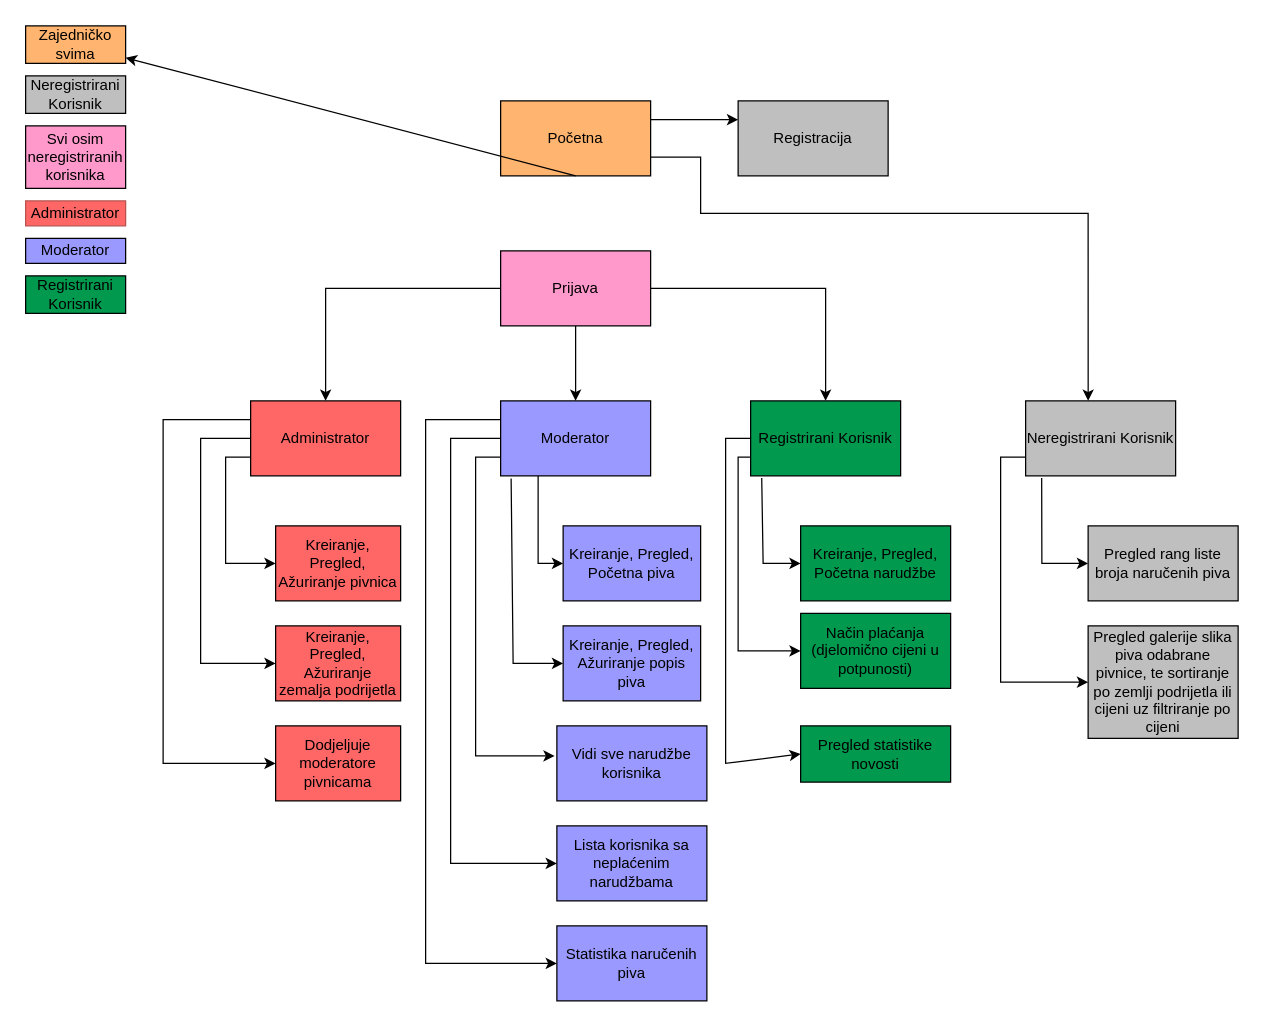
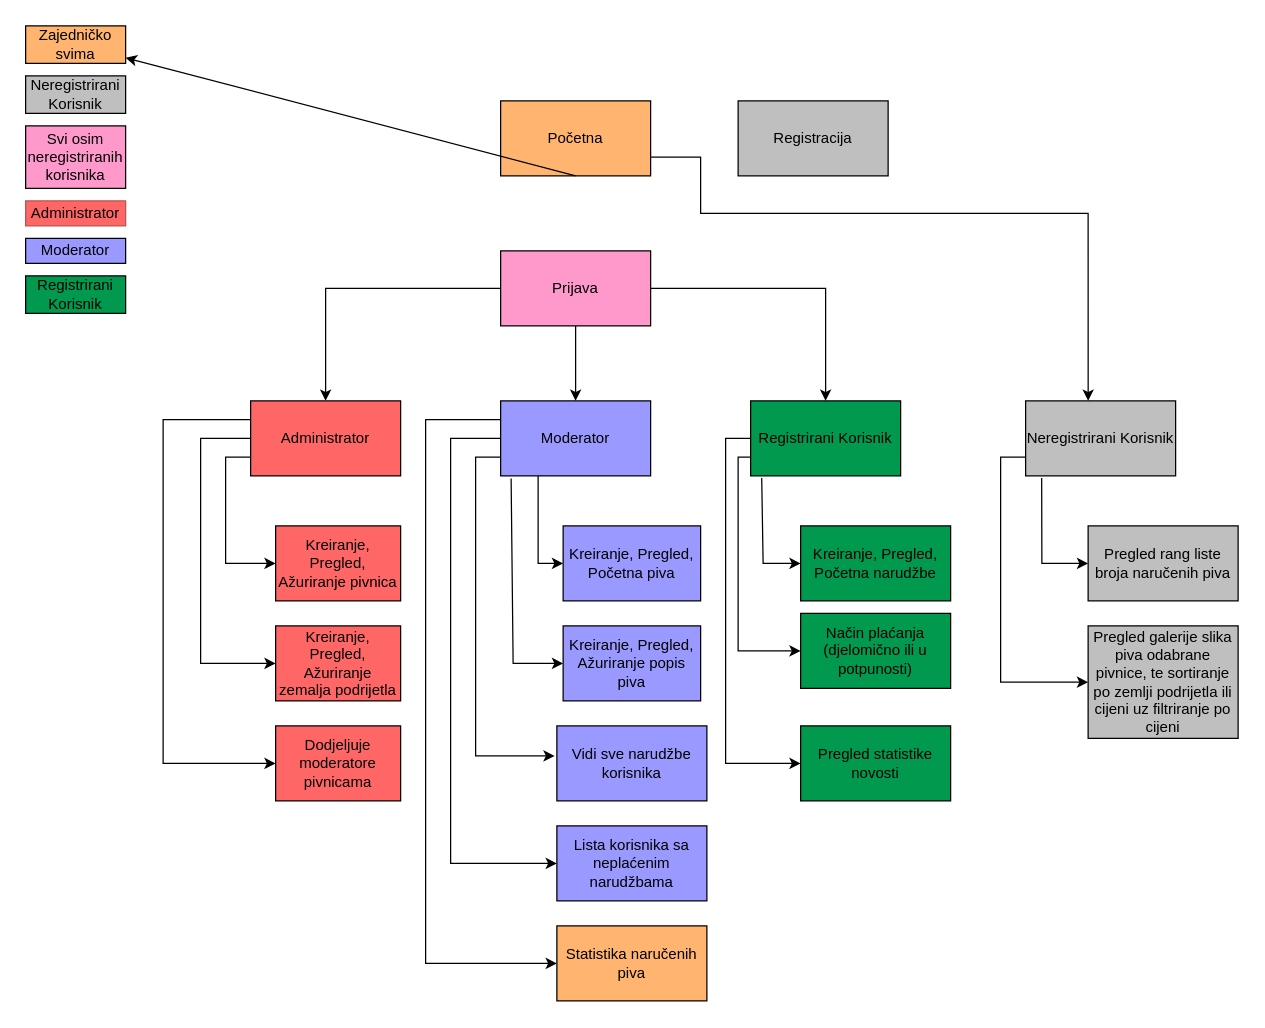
edge "Početna" -> "Registracija": removed
node "Način plaćanja (djelomično cijeni u potpunosti)": label "Način plaćanja (djelomično cijeni u potpunosti)" -> "Način plaćanja (djelomično ili u potpunosti)"
node "Pregled statistike novosti": size 150x56 -> 150x75
node "Statistika naručenih piva": fillcolor #9999ff -> #ffb570
